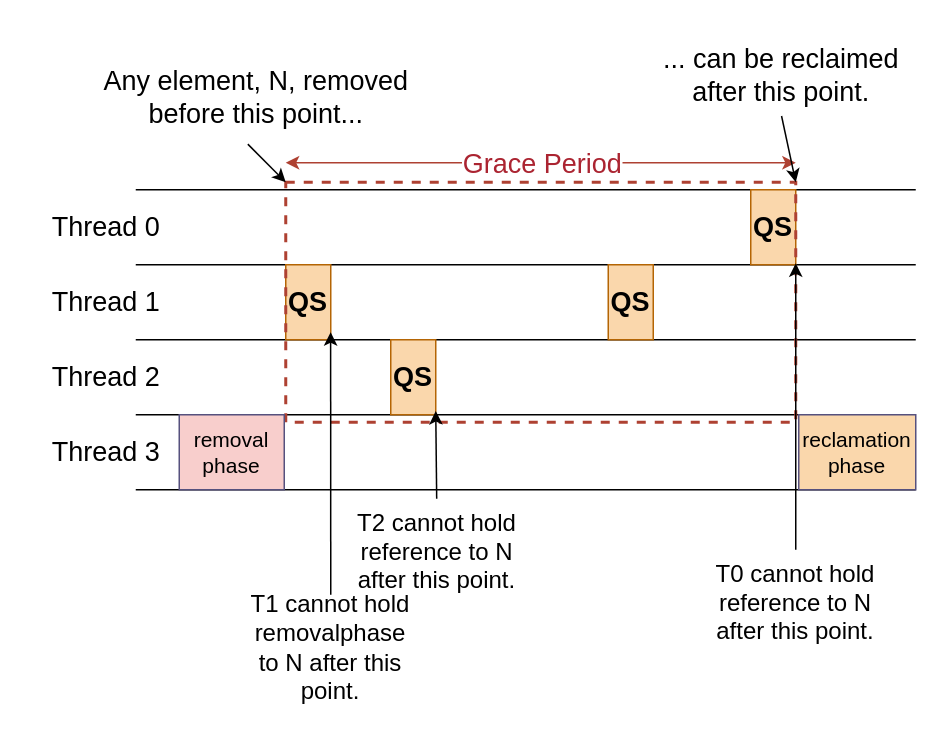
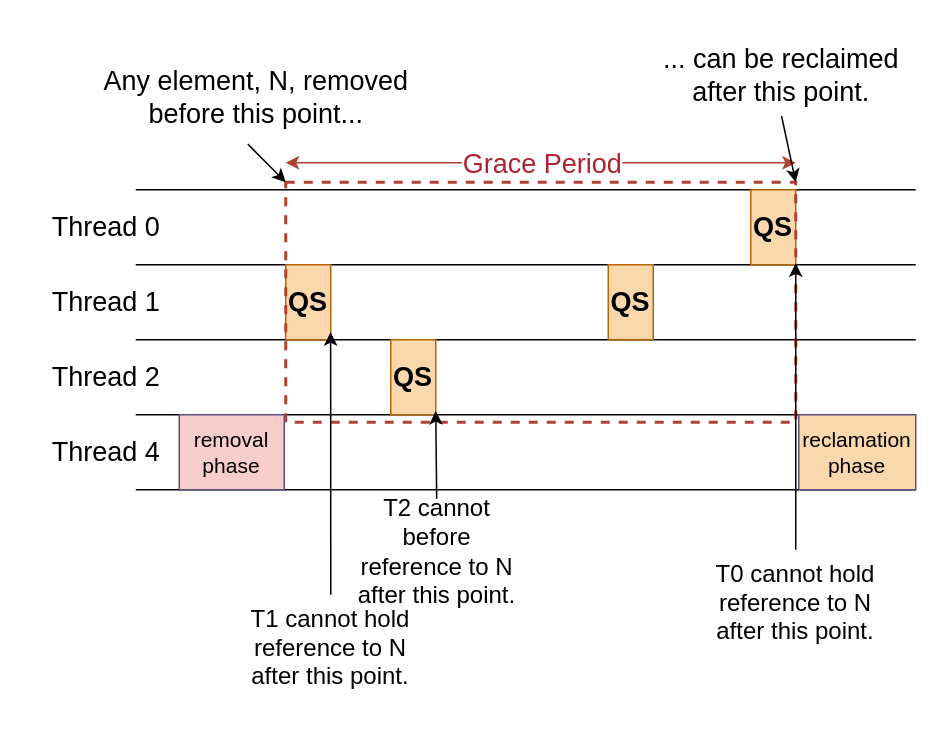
node "Thread 3": label "Thread 3" -> "Thread 4"
node "T2 cannot hold reference to N after this point.": label "T2 cannot hold reference to N after this point." -> "T2 cannot before reference to N after this point."
node "T1 cannot hold removalphase to N after this point.": label "T1 cannot hold removalphase to N after this point." -> "T1 cannot hold reference to N after this point."
